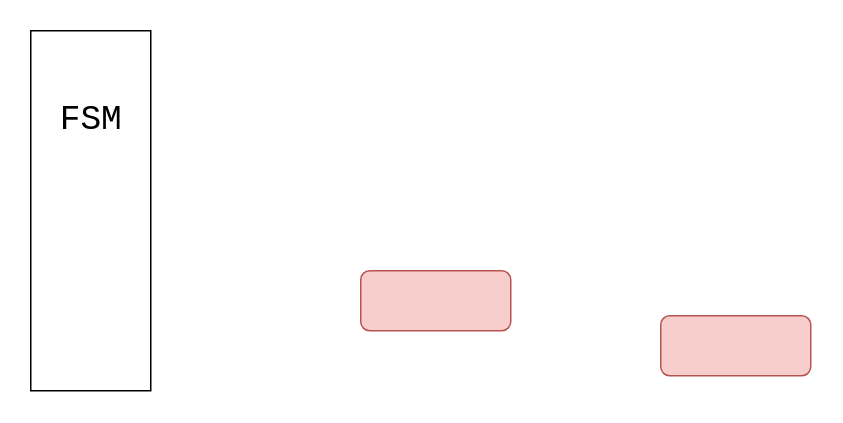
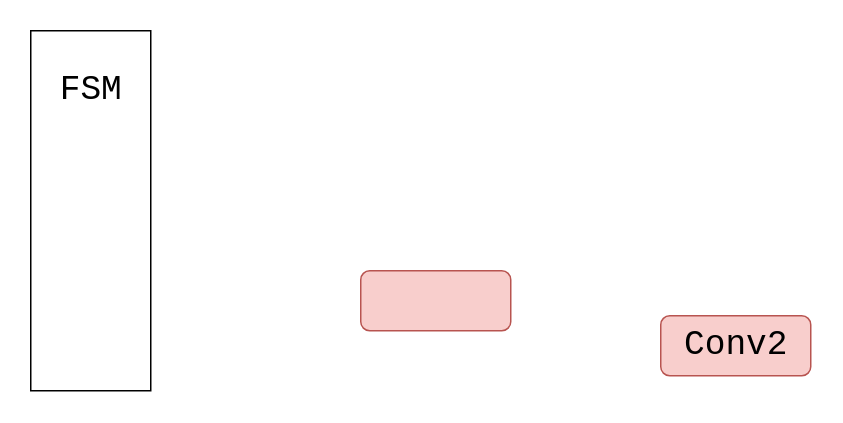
node "FSM": moved (91, 121) -> (91, 91)
node "Conv2": added
